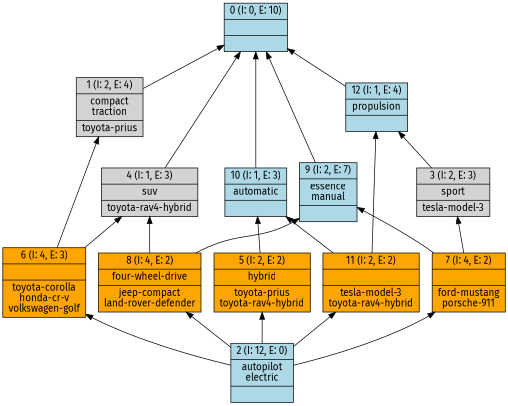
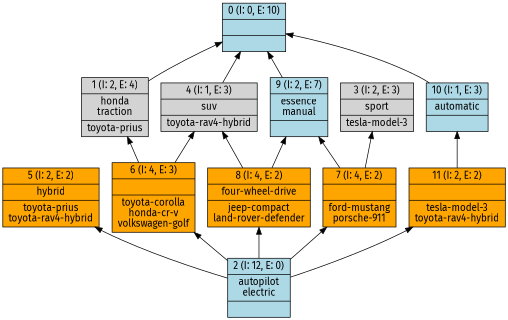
node "1 (I: 2, E: 4)": text "compact" -> "honda"
node "12 (I: 1, E: 4)": removed
edge "5 (I: 2, E: 2)" -> "10 (I: 1, E: 3)": removed
